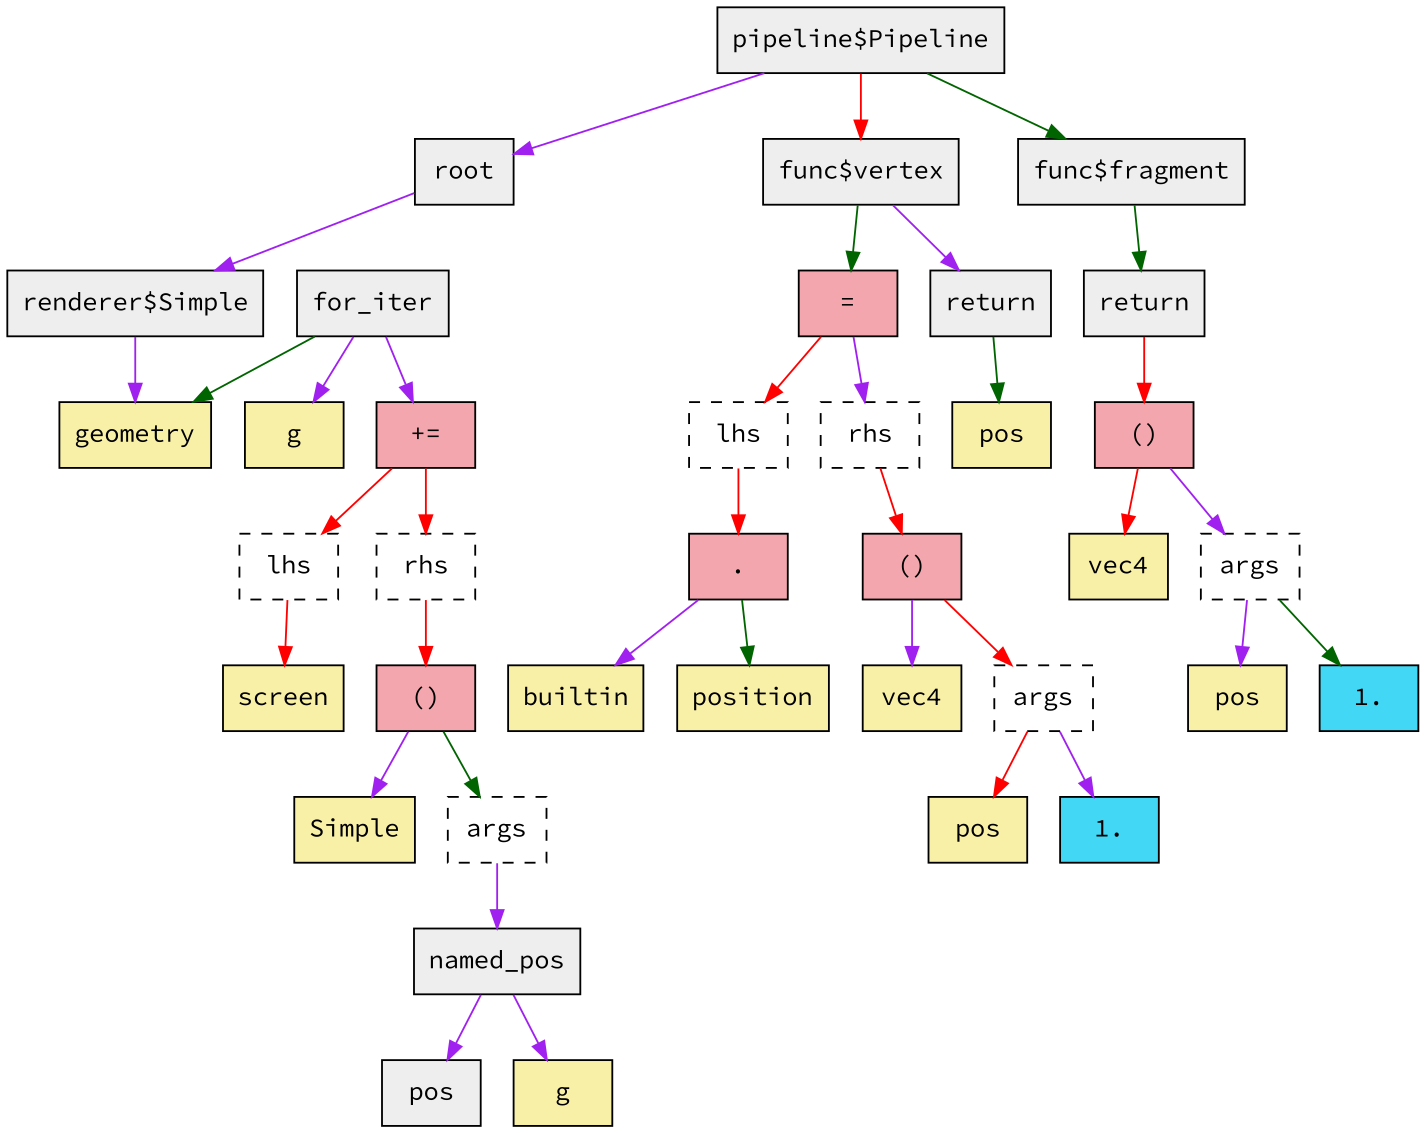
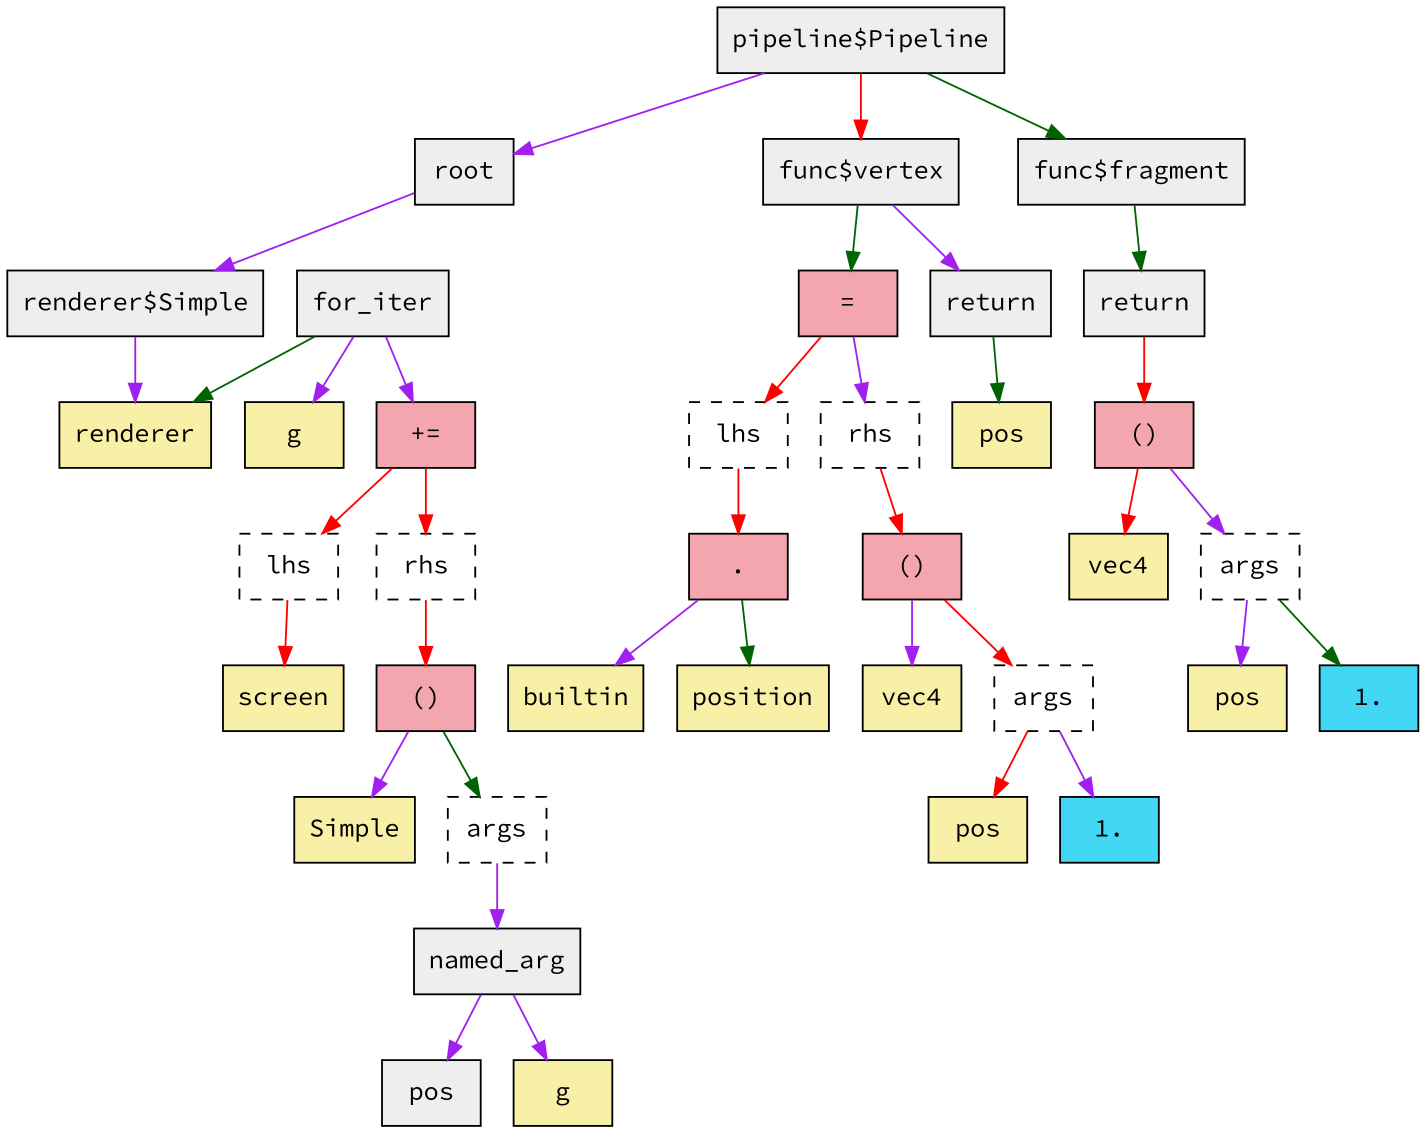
node "geometry": label "geometry" -> "renderer"
node "named_pos": label "named_pos" -> "named_arg"
